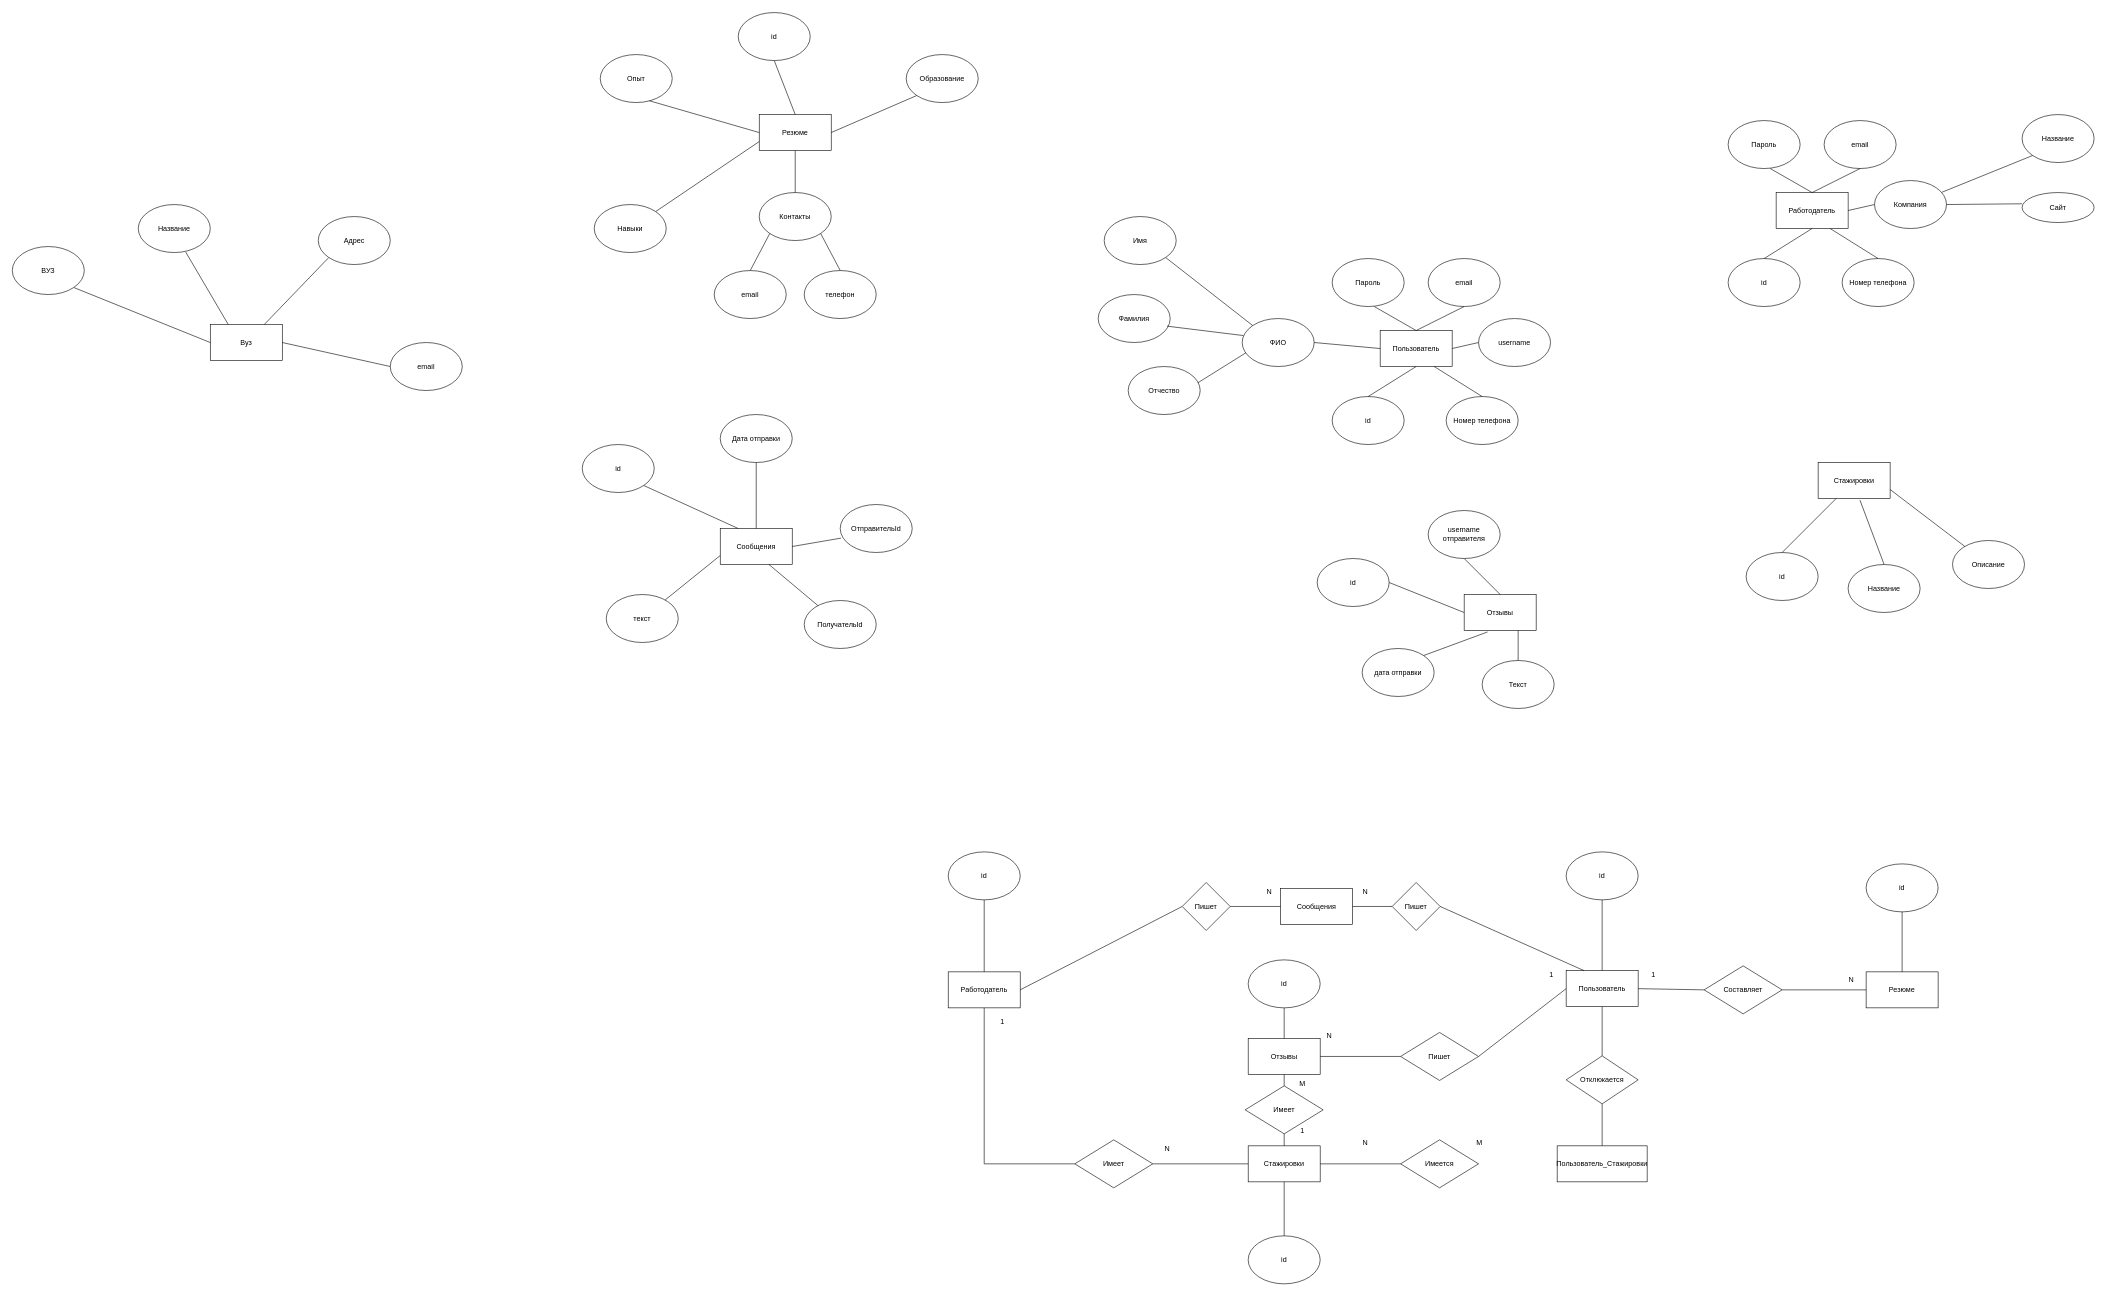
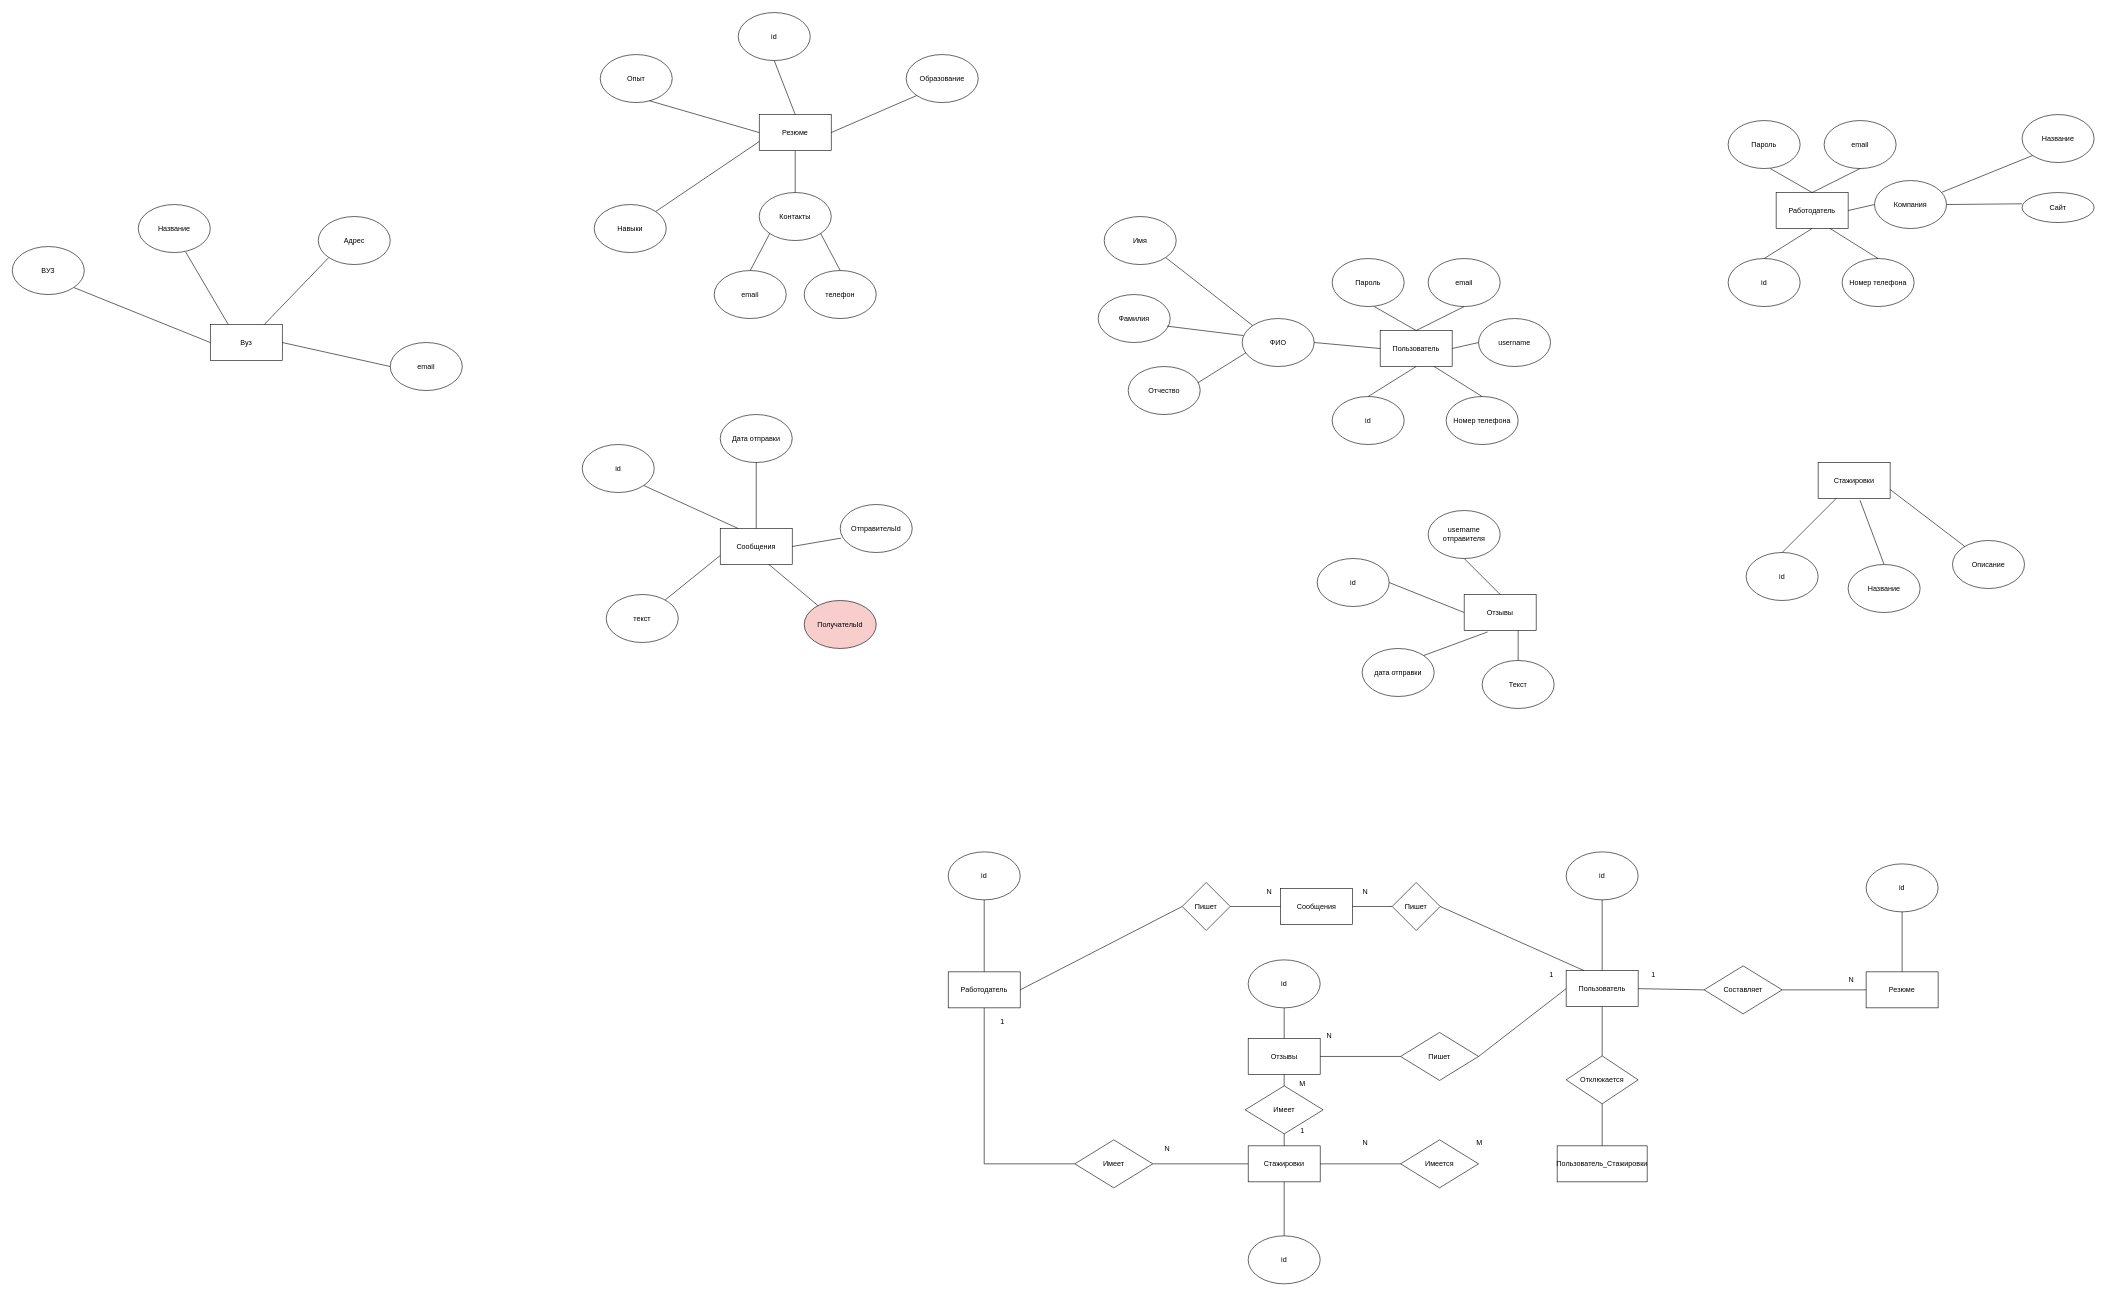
node "ПолучательId": fillcolor #ffffff -> #f8cecc
